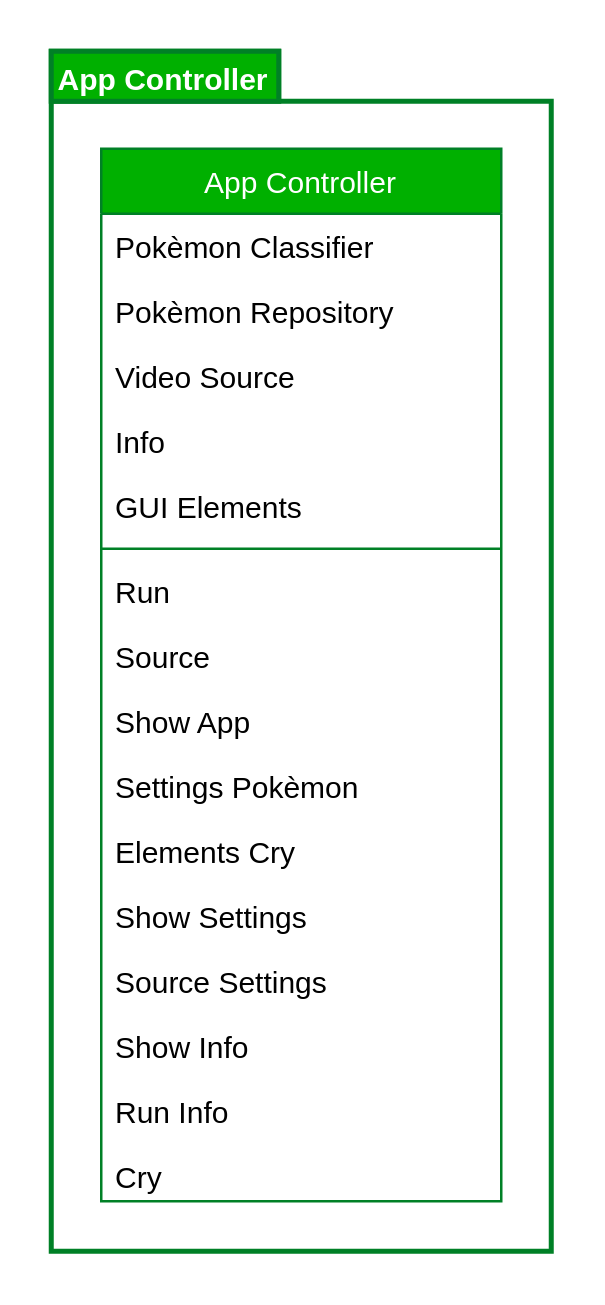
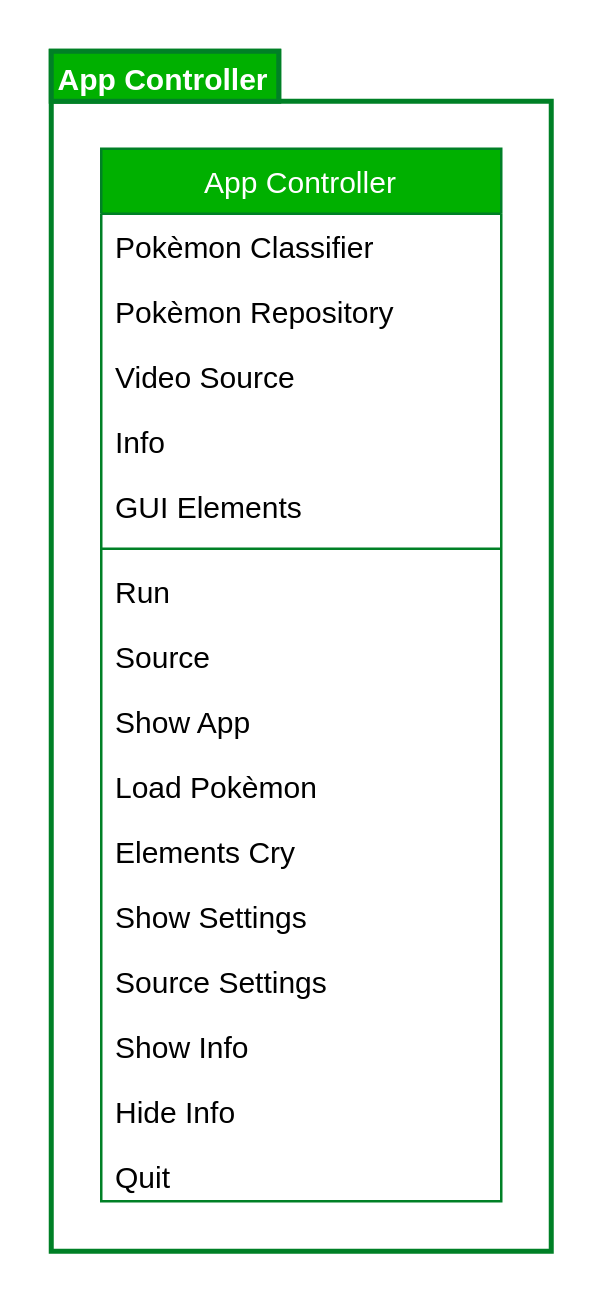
node "Settings Pokèmon": label "Settings Pokèmon" -> "Load Pokèmon"
node "Run Info": label "Run Info" -> "Hide Info"
node "Cry": label "Cry" -> "Quit"
